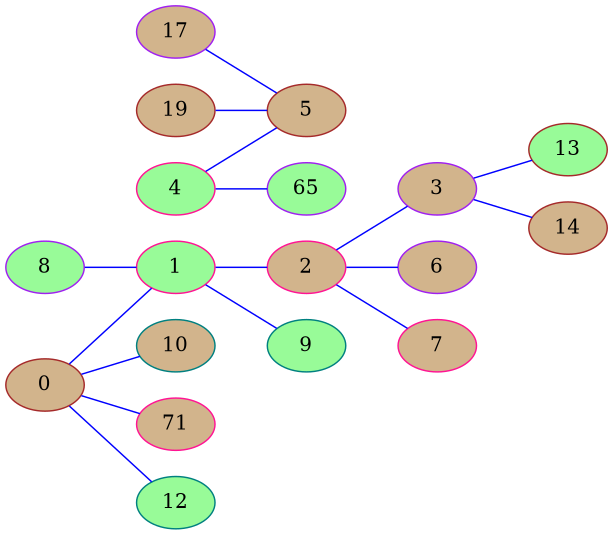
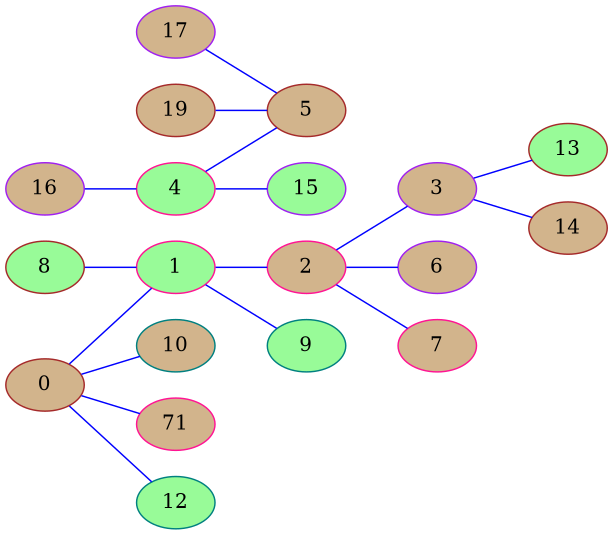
node "16": added
node "65": label "65" -> "15"
node "8": color purple -> brown
